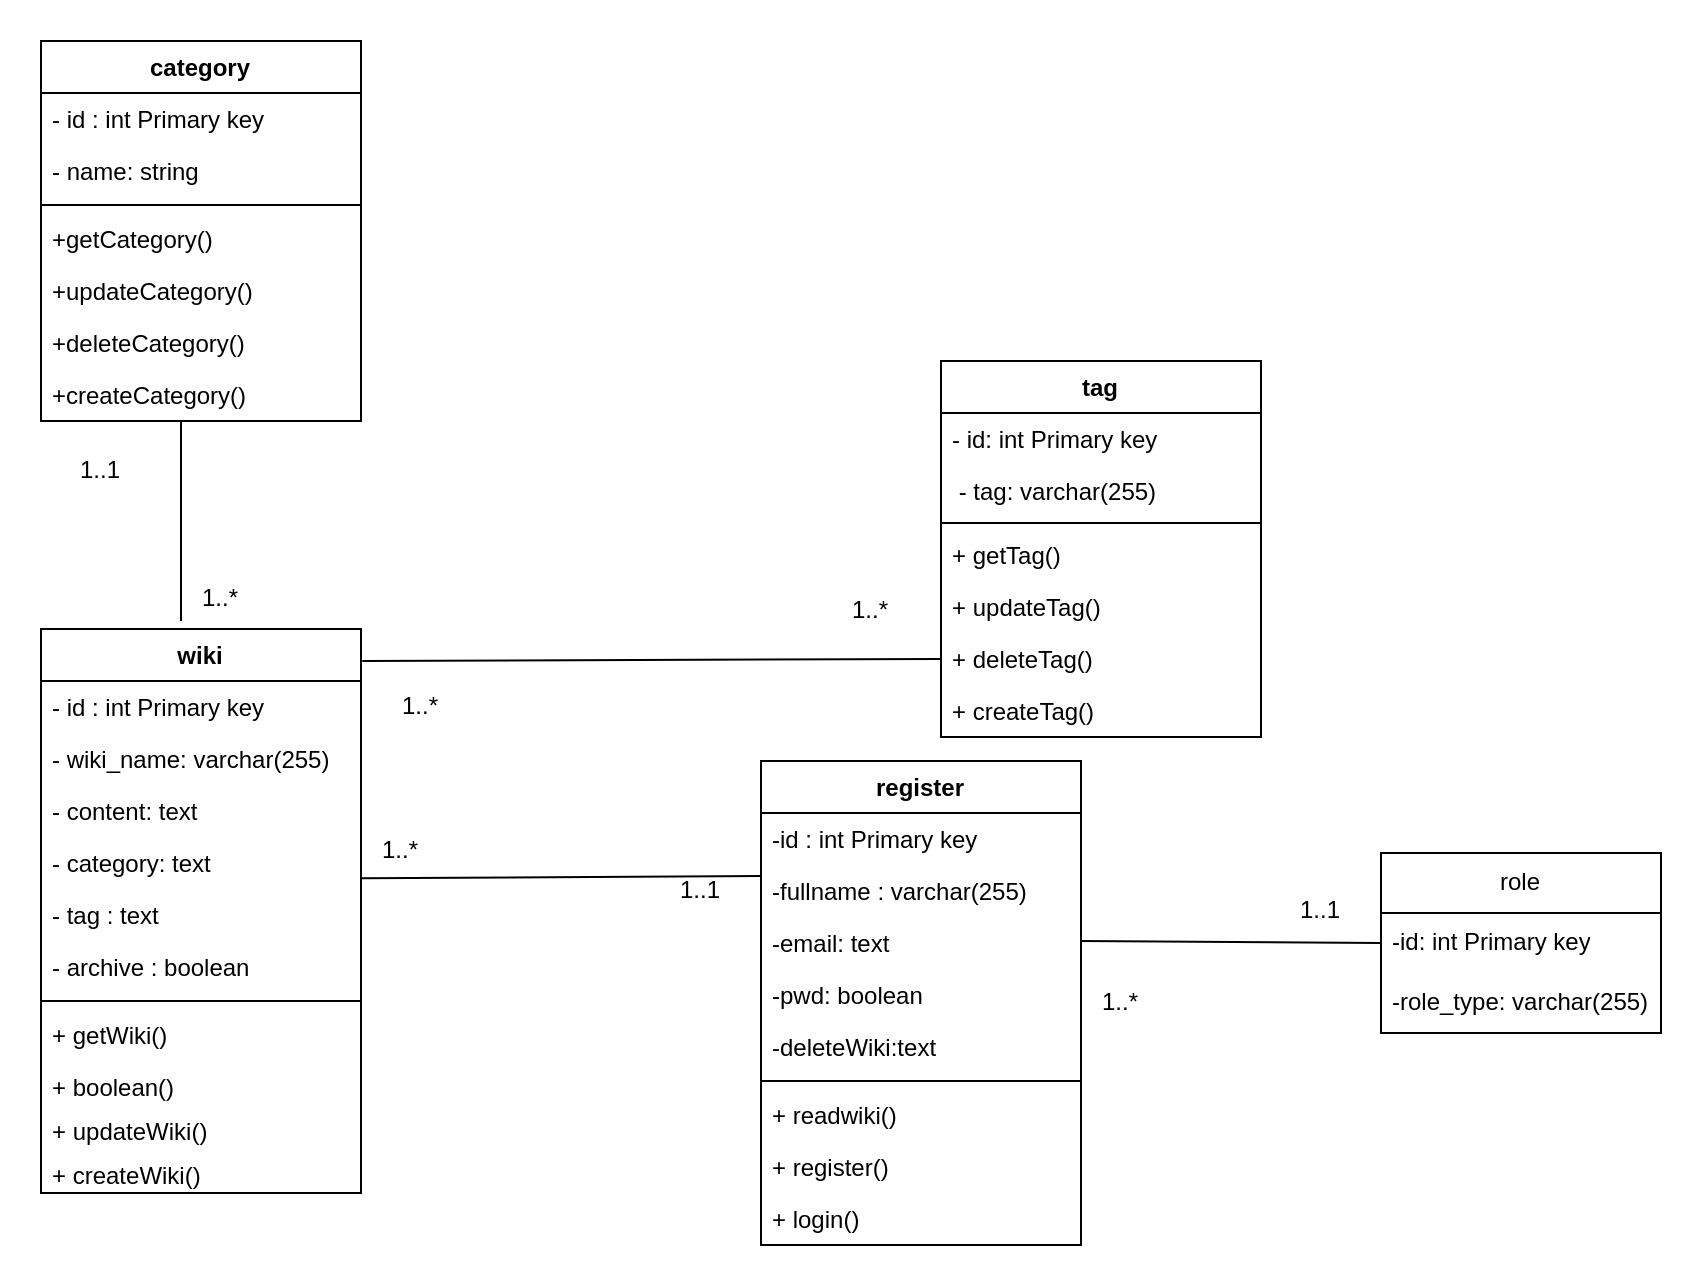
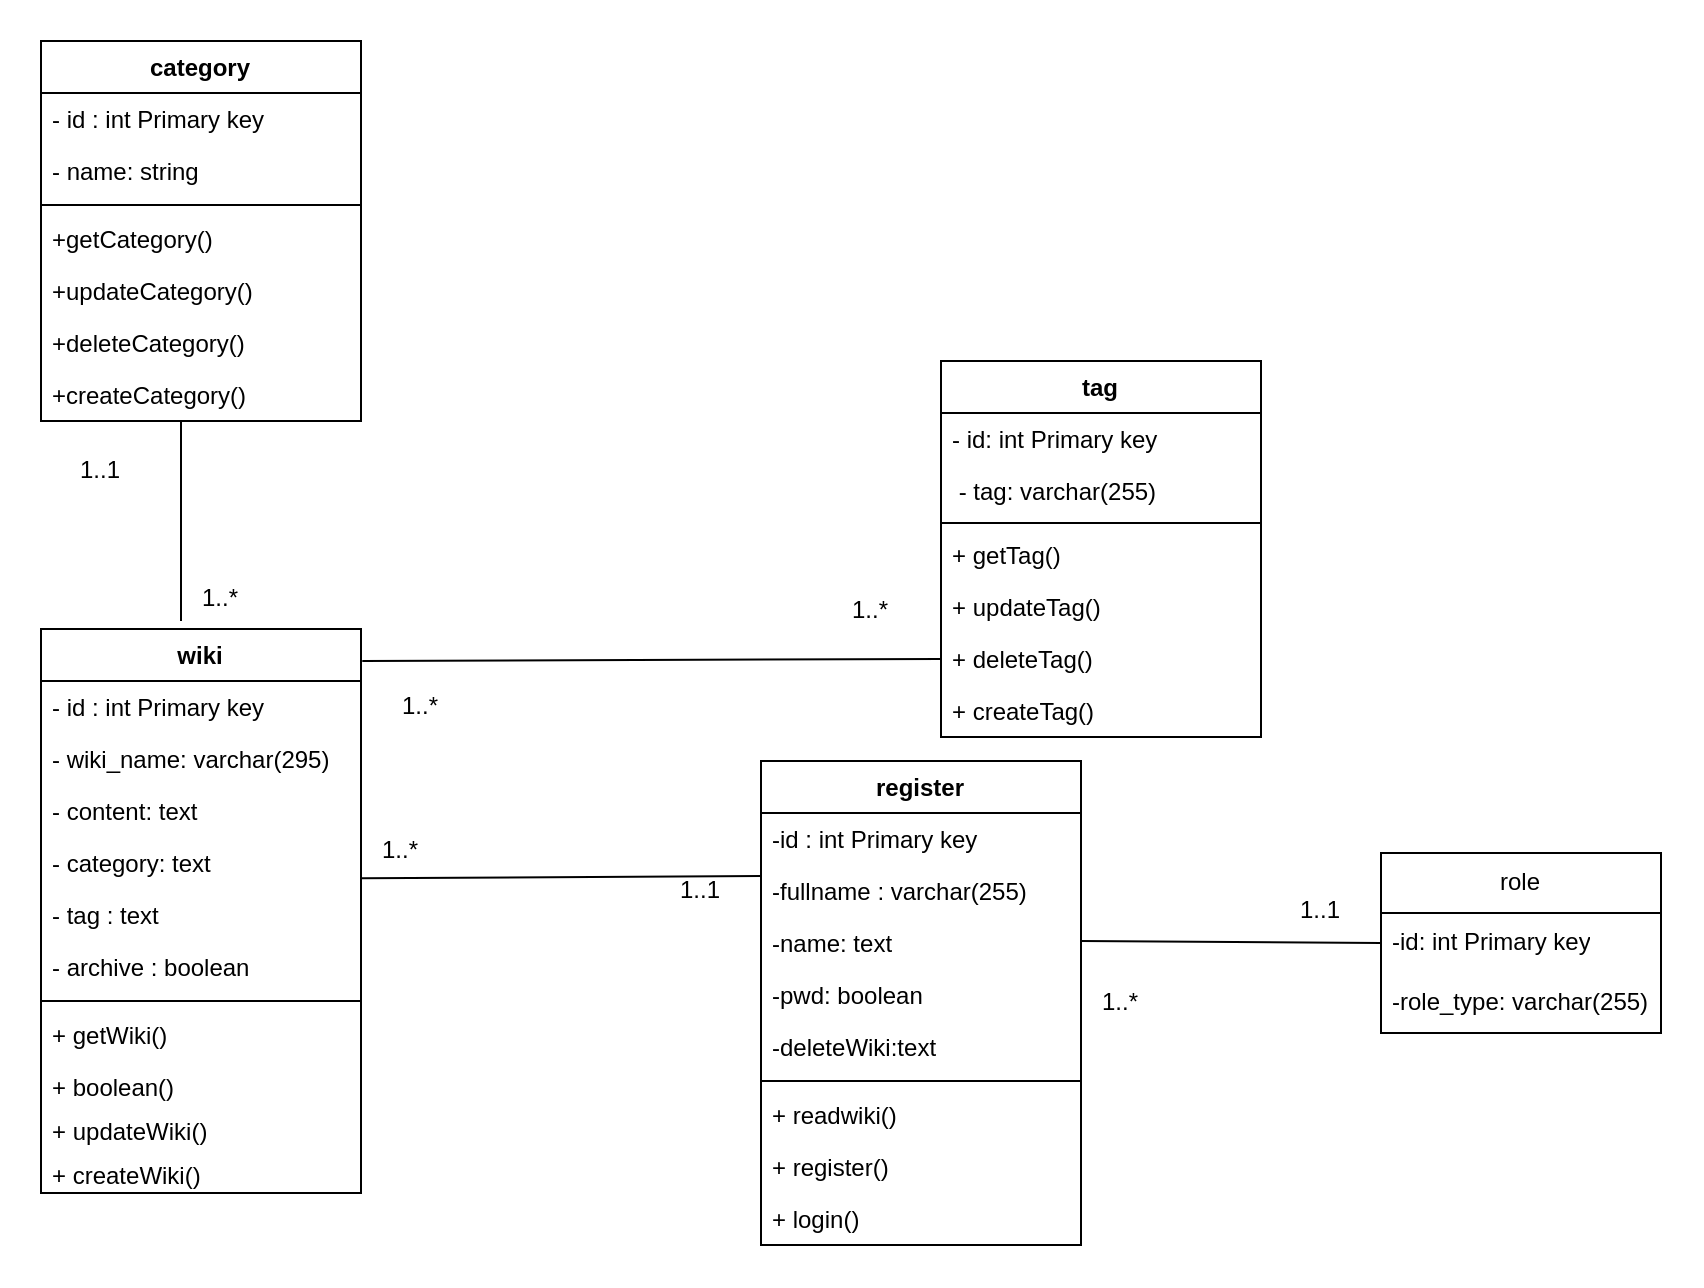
node "- wiki_name: varchar(255)": label "- wiki_name: varchar(255)" -> "- wiki_name: varchar(295)"
node "-email: text": label "-email: text" -> "-name: text"
